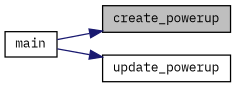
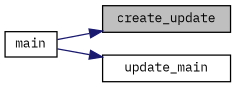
node "create_powerup": label "create_powerup" -> "create_update"
node "update_powerup": label "update_powerup" -> "update_main"
